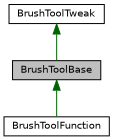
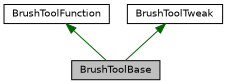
edge "BrushToolFunction" -> "BrushToolBase": reversed
